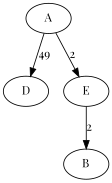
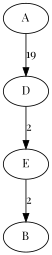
edge "A" -> "E": now "D" -> "E"
edge "A" -> "D": label "49" -> "19"
